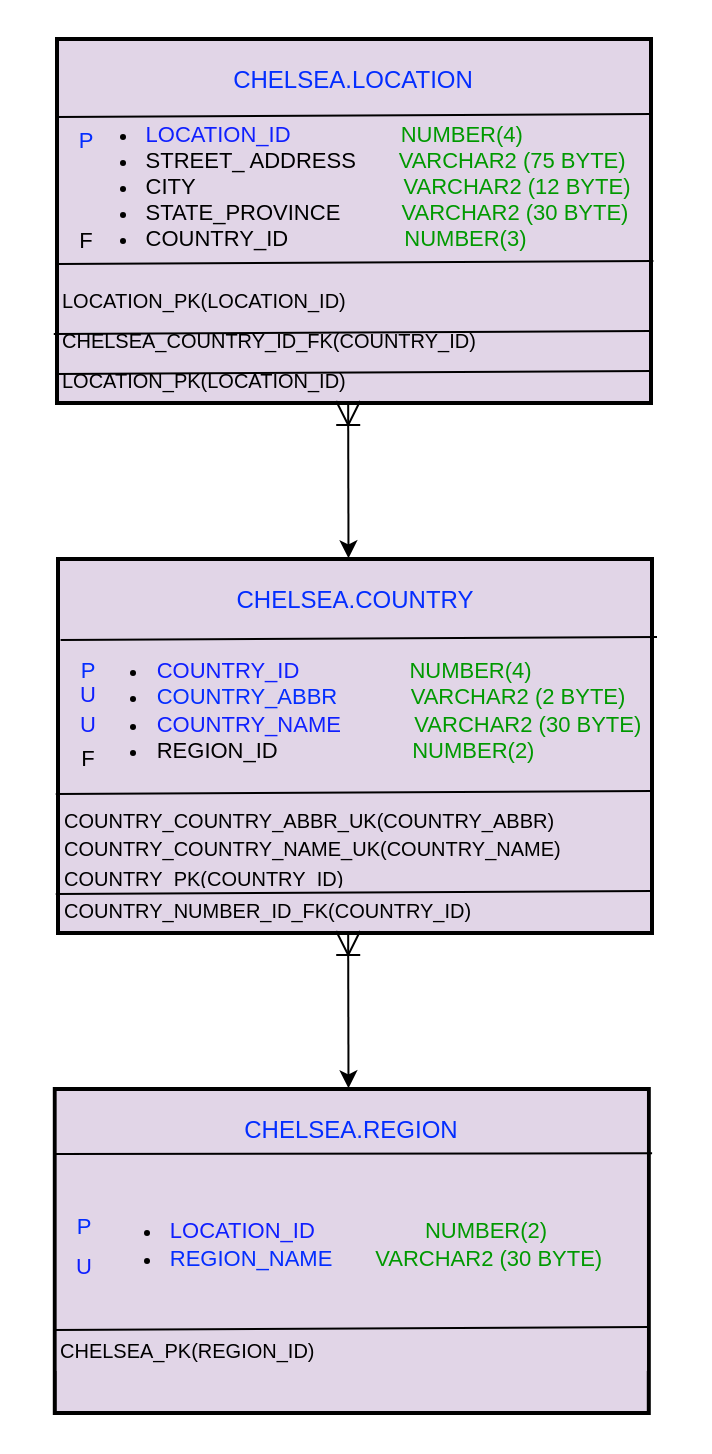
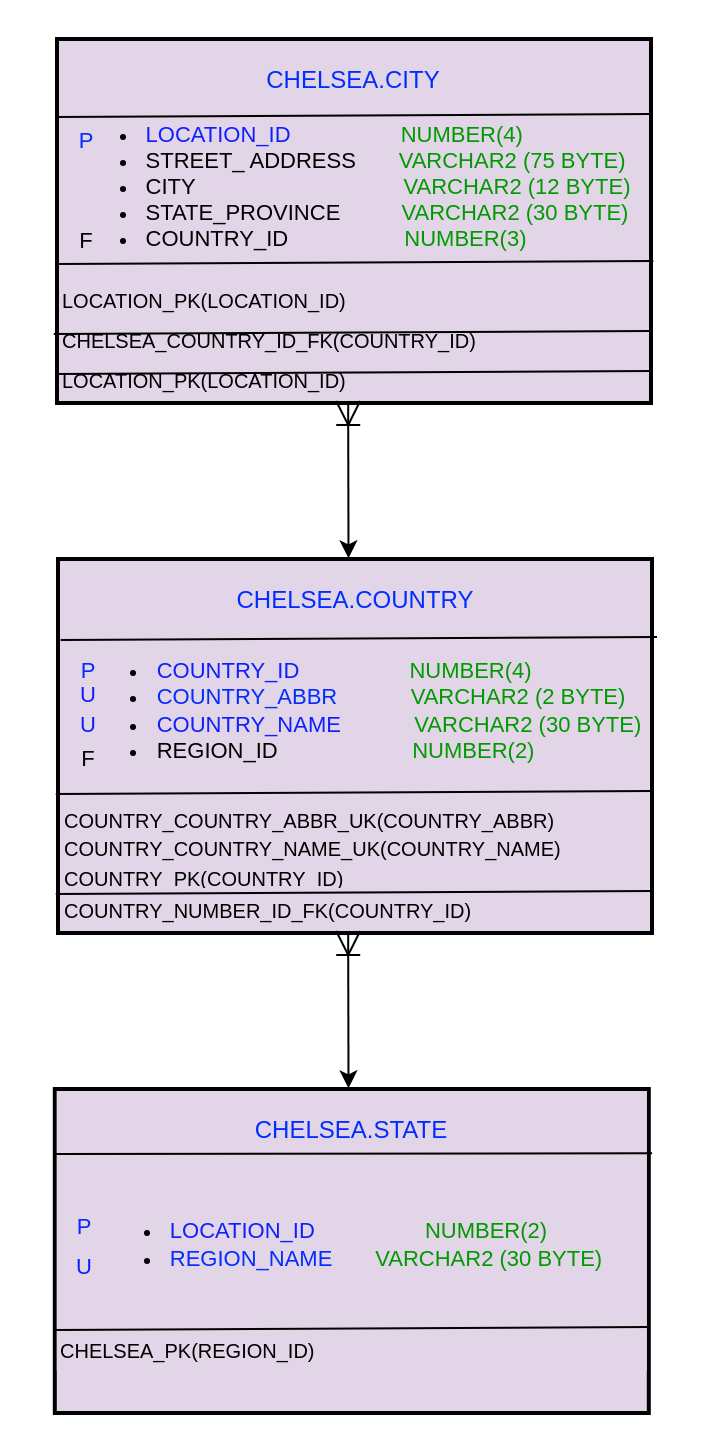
node "CHELSEA.LOCATION": label "CHELSEA.LOCATION" -> "CHELSEA.CITY"
node "CHELSEA.REGION": label "CHELSEA.REGION" -> "CHELSEA.STATE"
